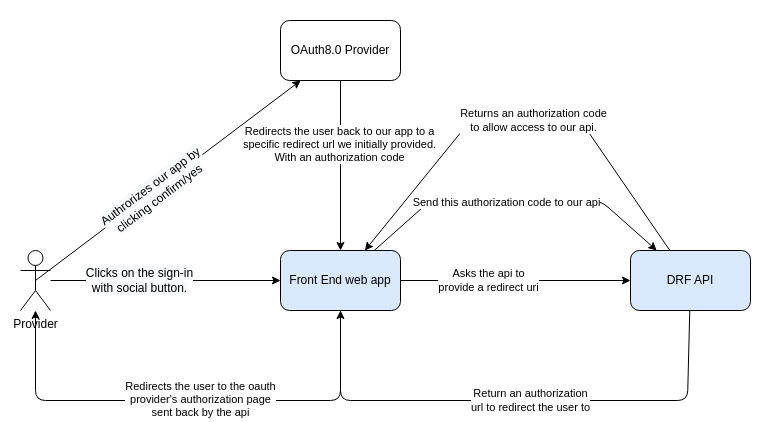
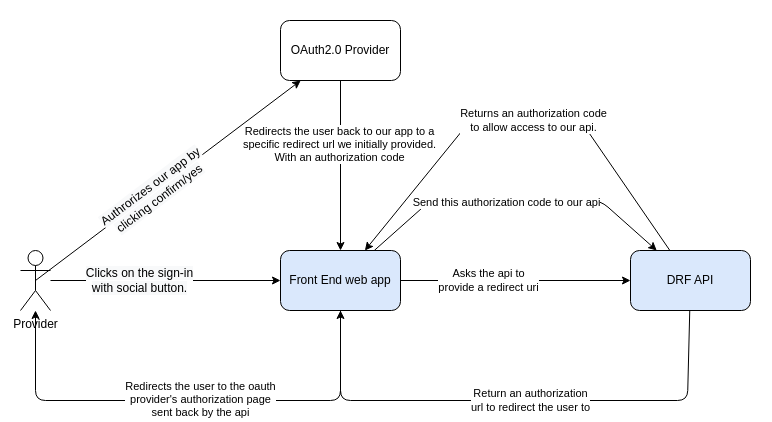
node "OAuth8.0 Provider": label "OAuth8.0 Provider" -> "OAuth2.0 Provider"
